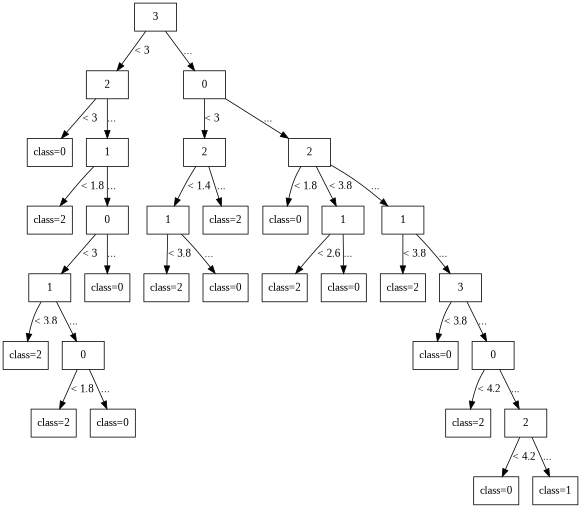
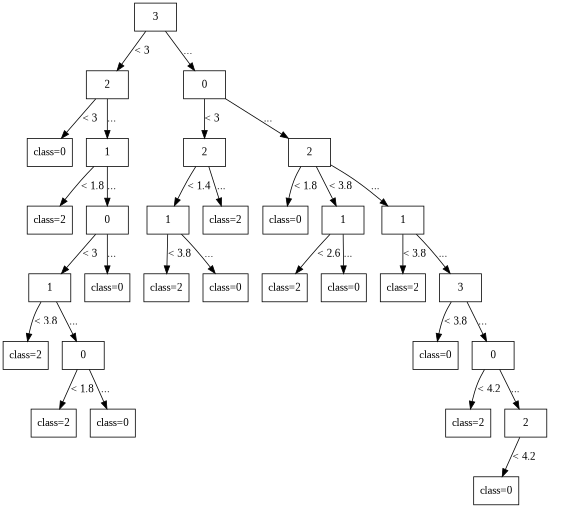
node "class=1": removed
